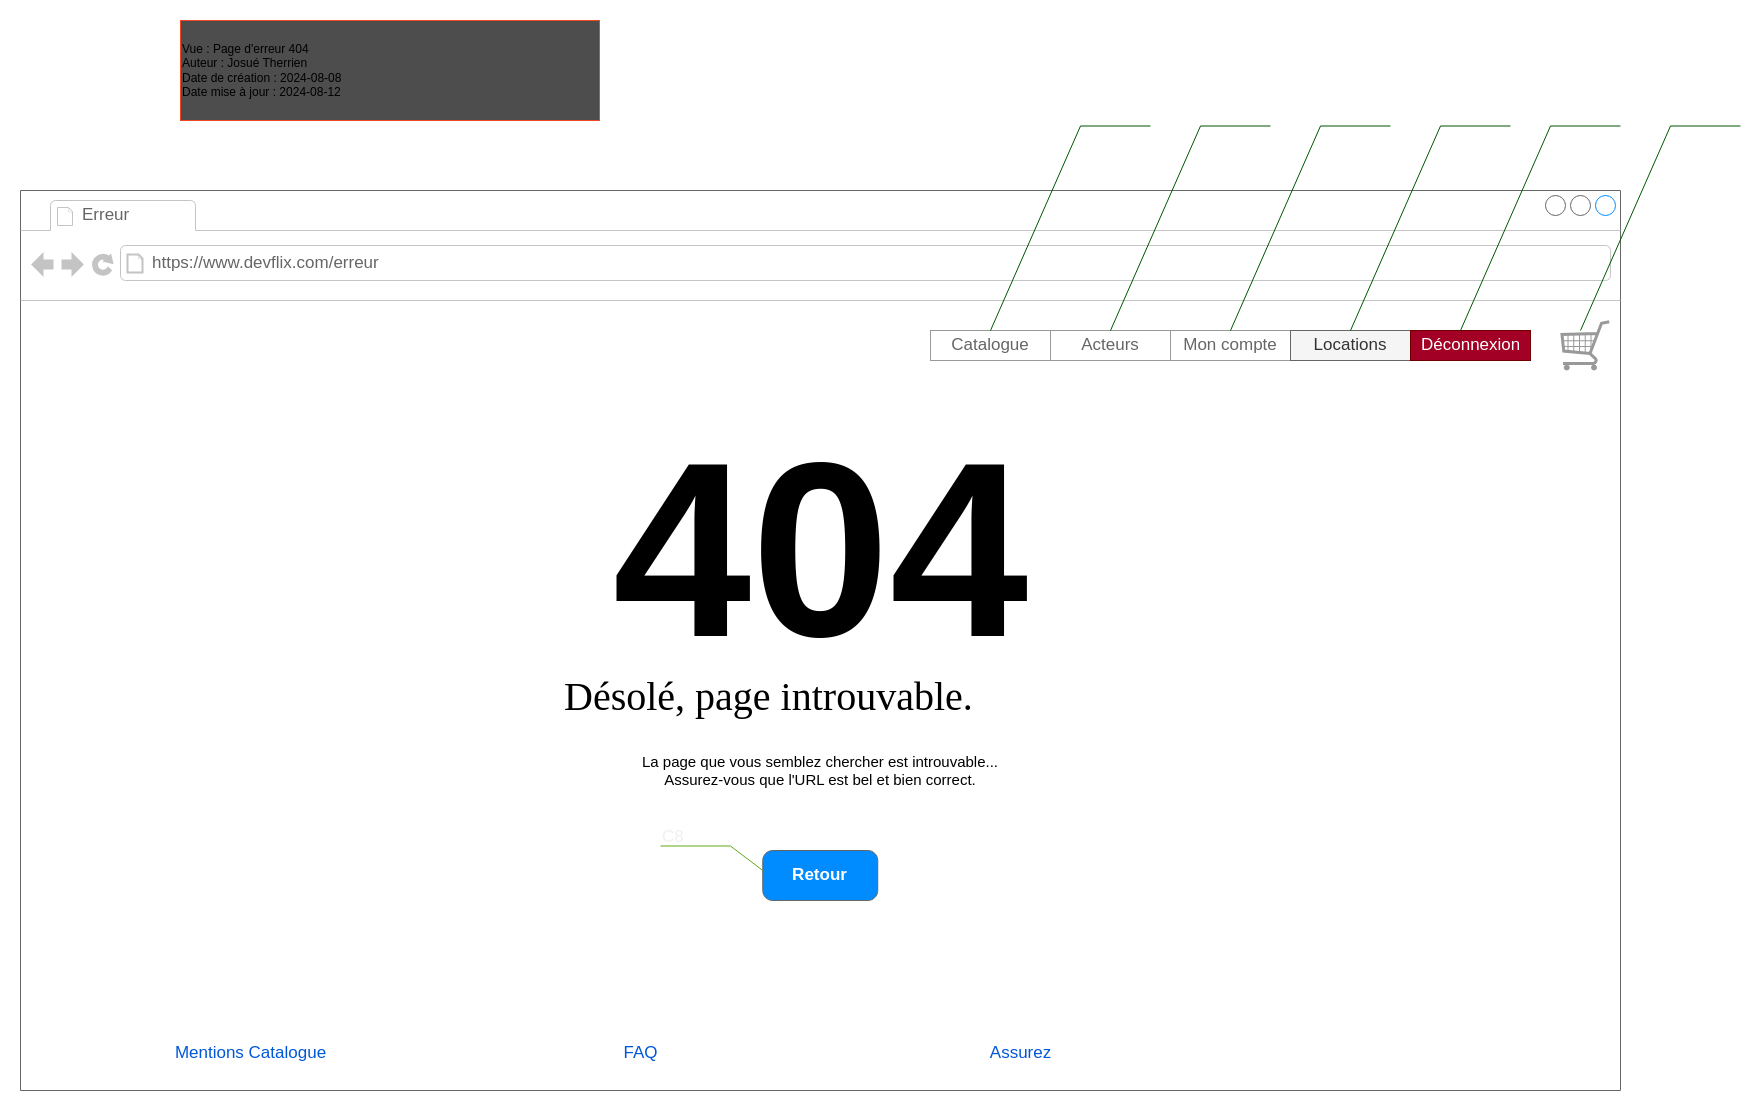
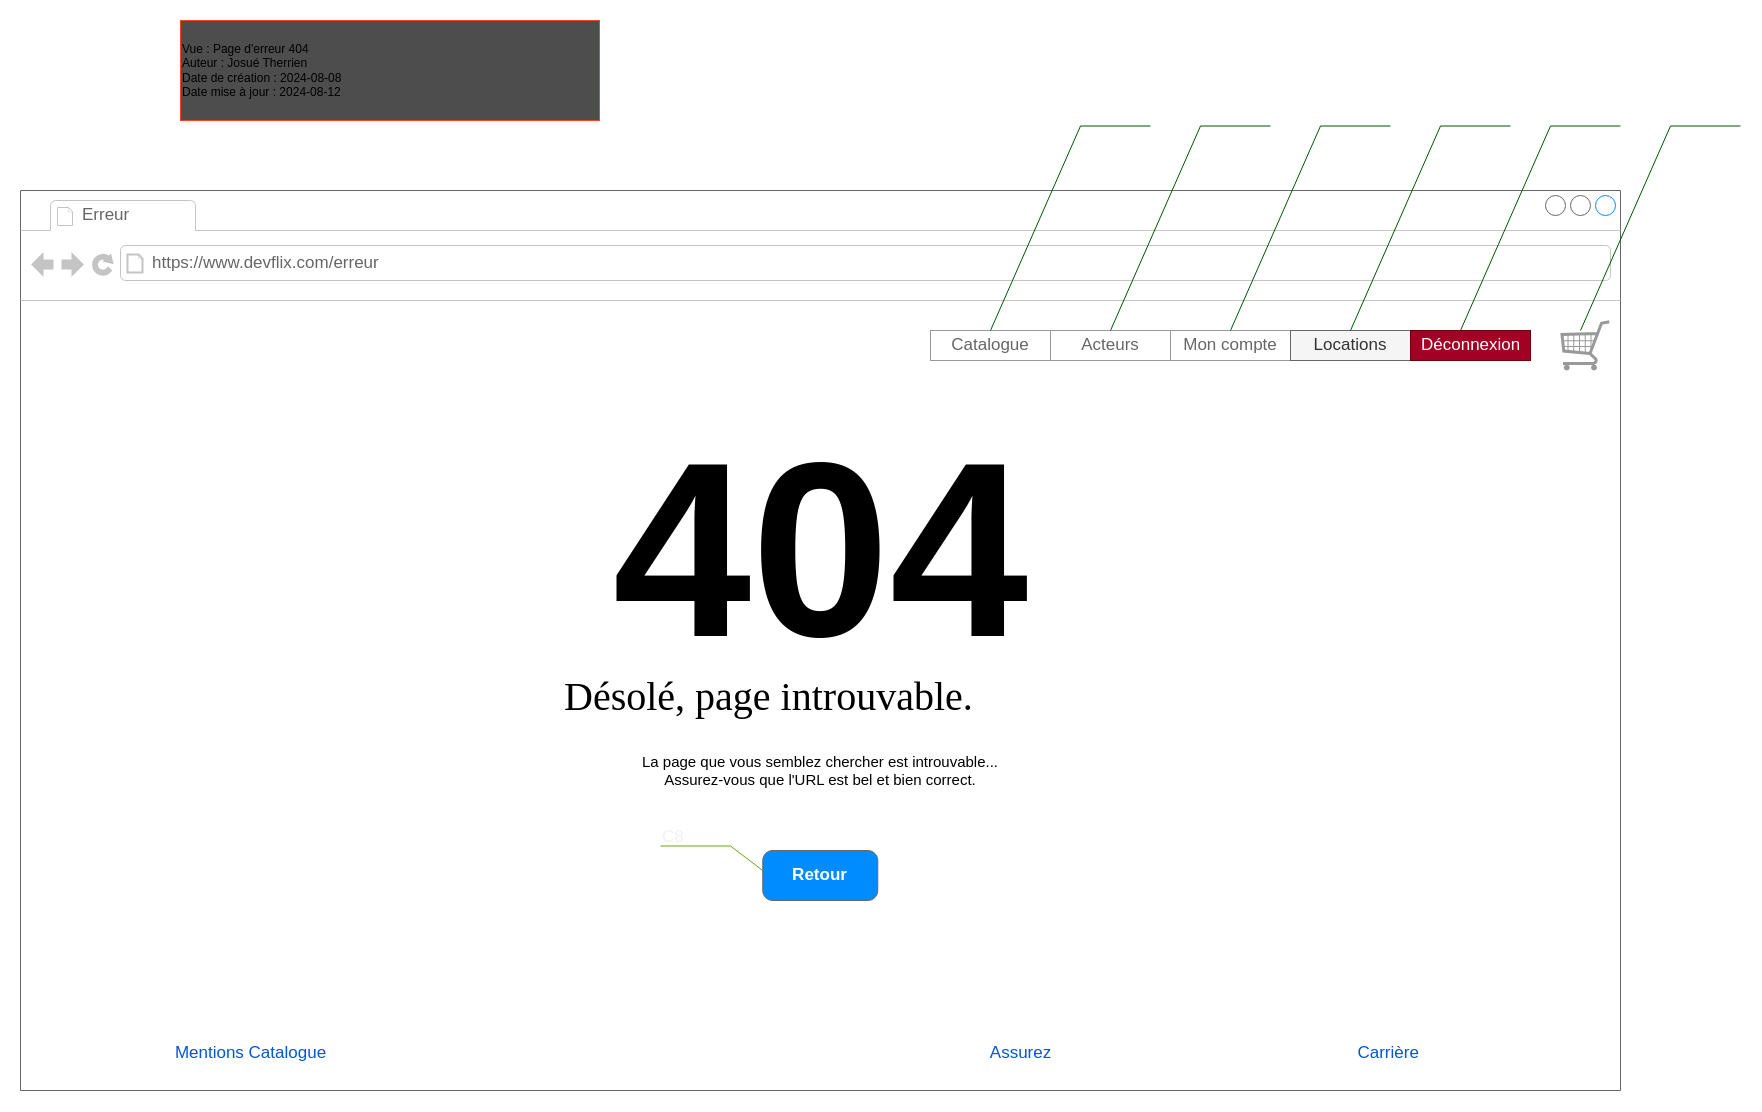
node "FAQ": removed
node "Carrière": added
